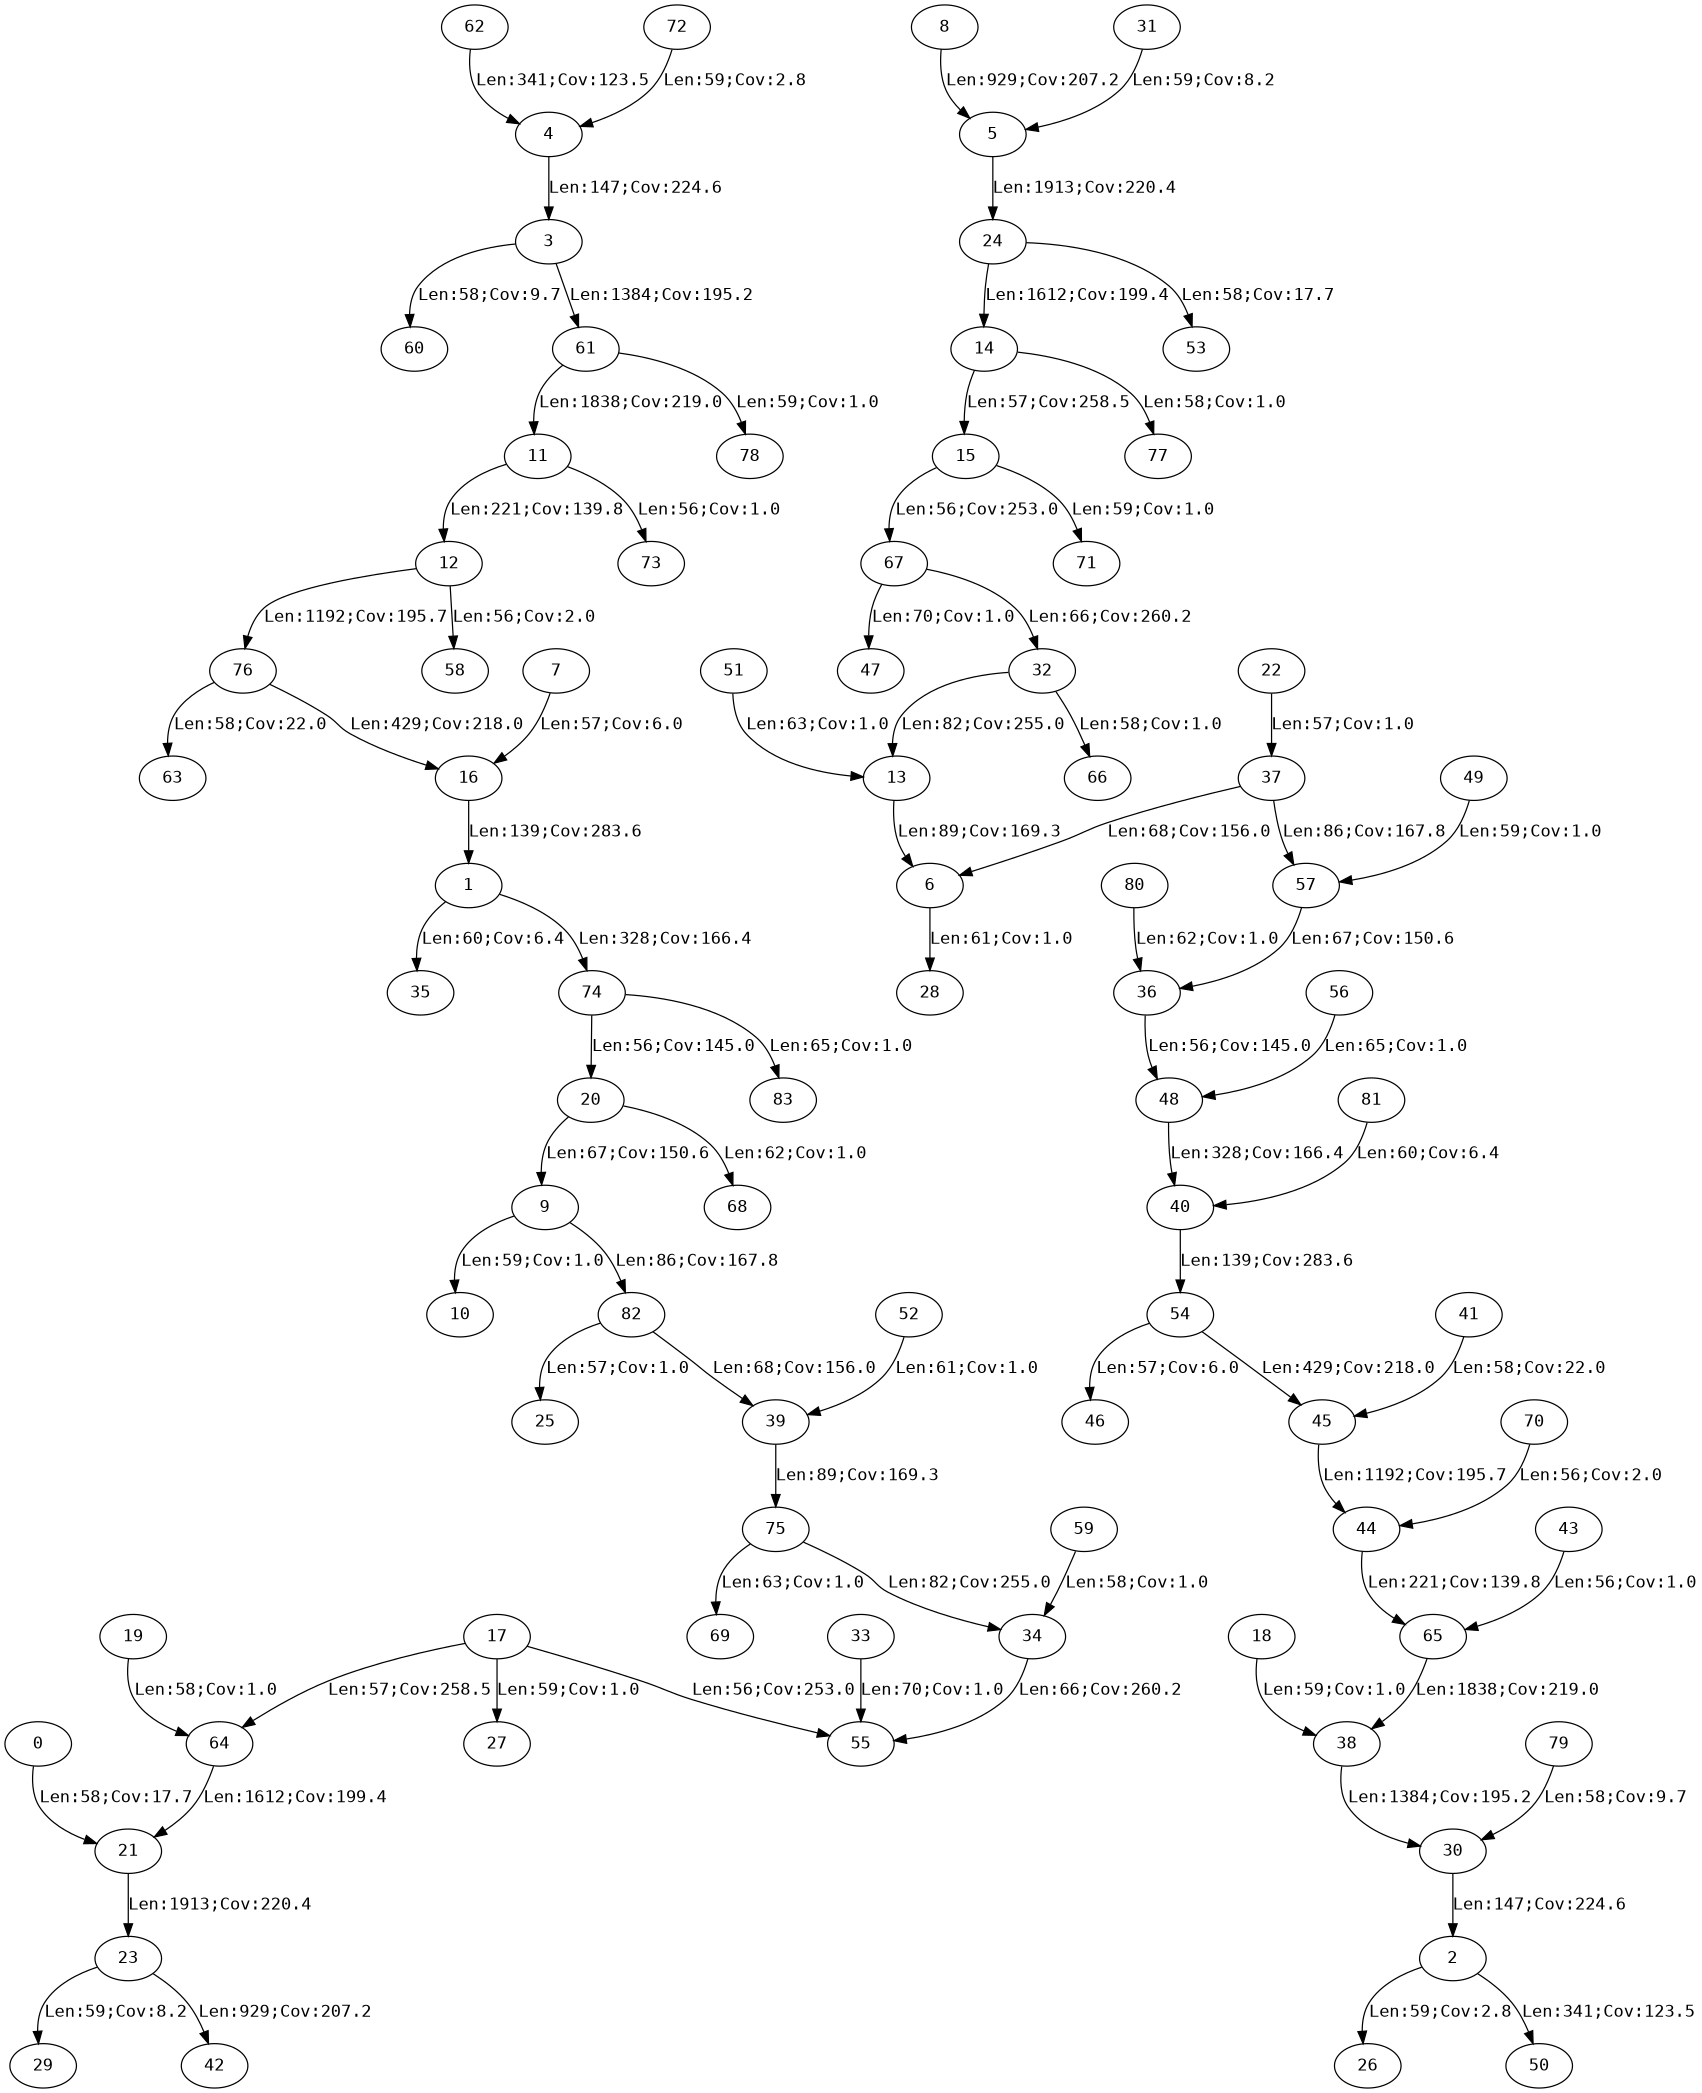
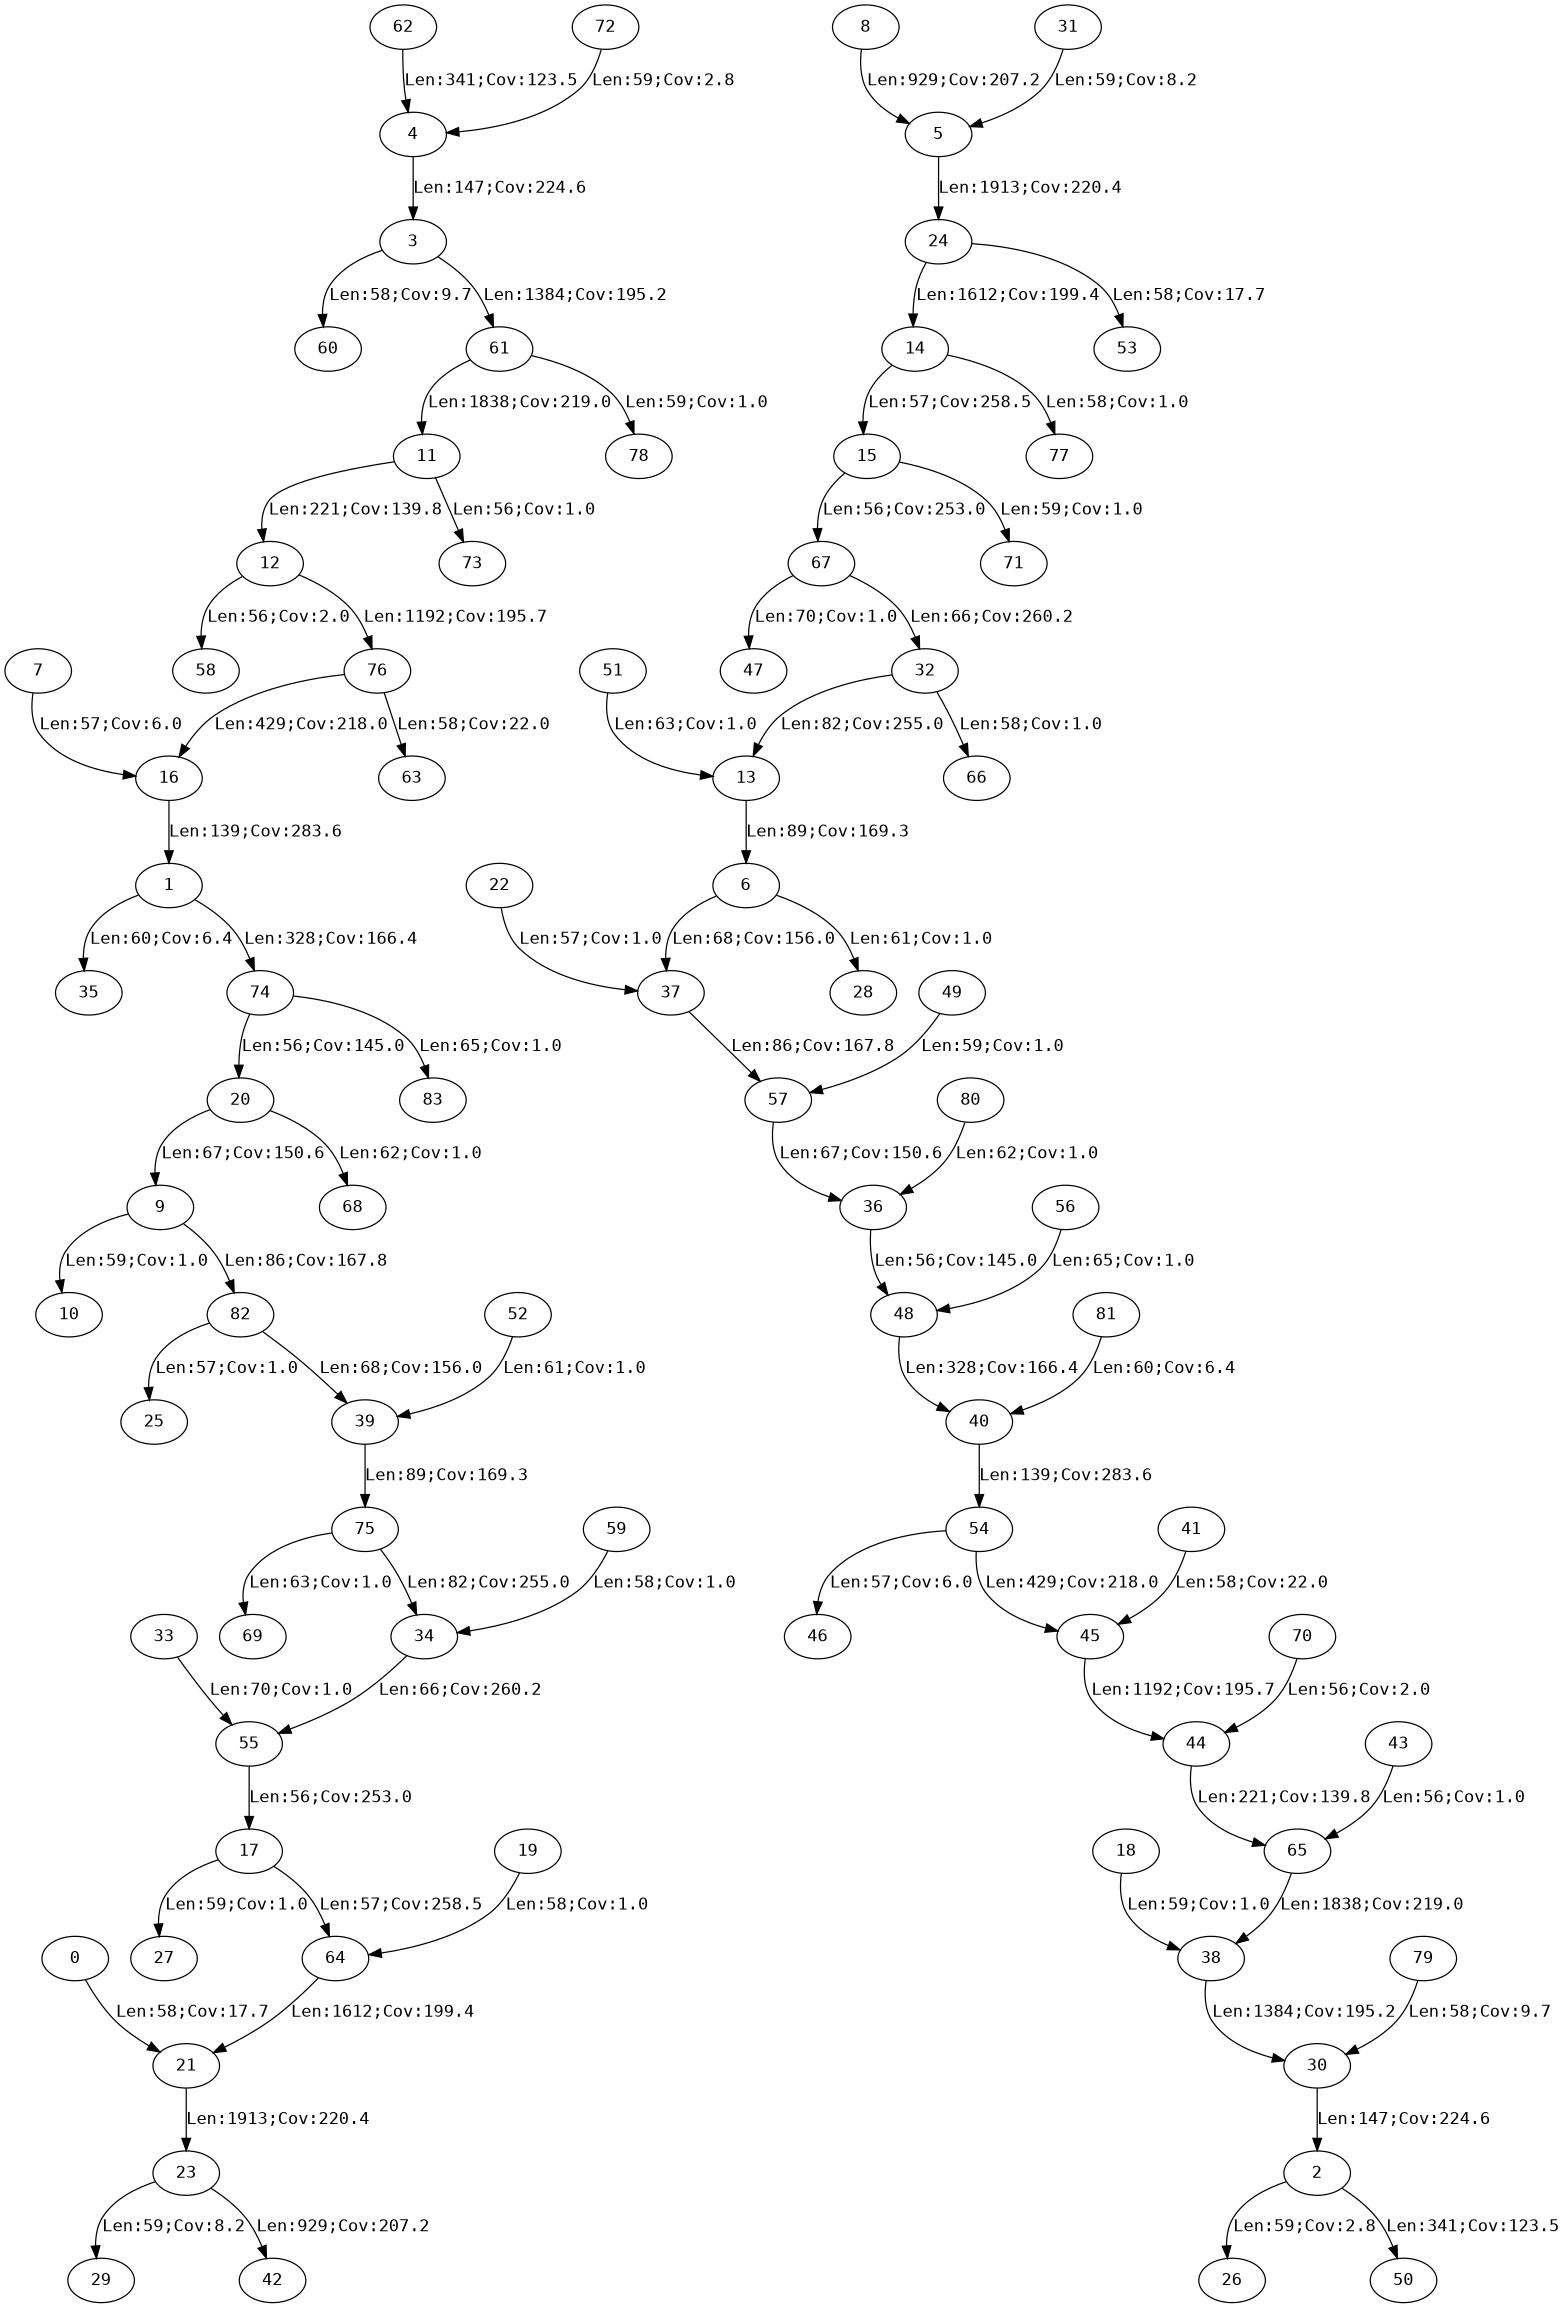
edge "37" -> "6": reversed
edge "17" -> "55": reversed
